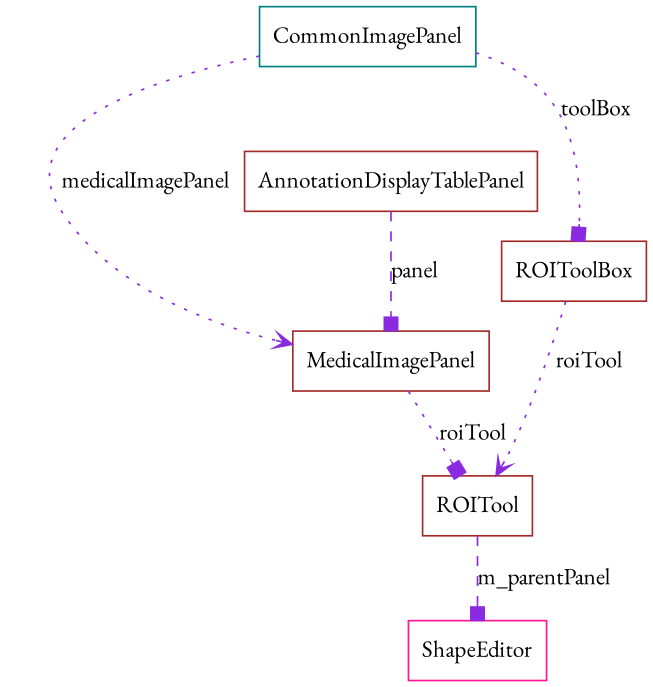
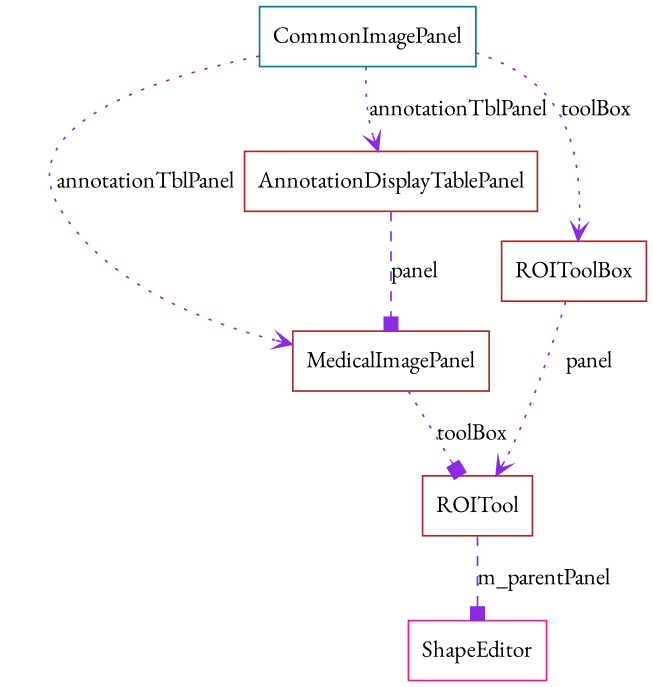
edge "CommonImagePanel" -> "AnnotationDisplayTablePanel": added, label "annotationTblPanel"
edge "CommonImagePanel" -> "ROIToolBox": arrowhead box -> vee
edge "CommonImagePanel" -> "MedicalImagePanel": label "medicalImagePanel" -> "annotationTblPanel"
edge "ROIToolBox" -> "ROITool": label "roiTool" -> "panel"
edge "MedicalImagePanel" -> "ROITool": label "roiTool" -> "toolBox"
